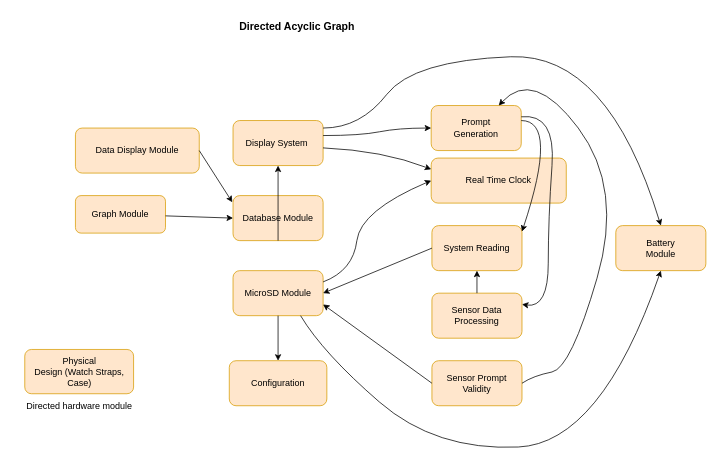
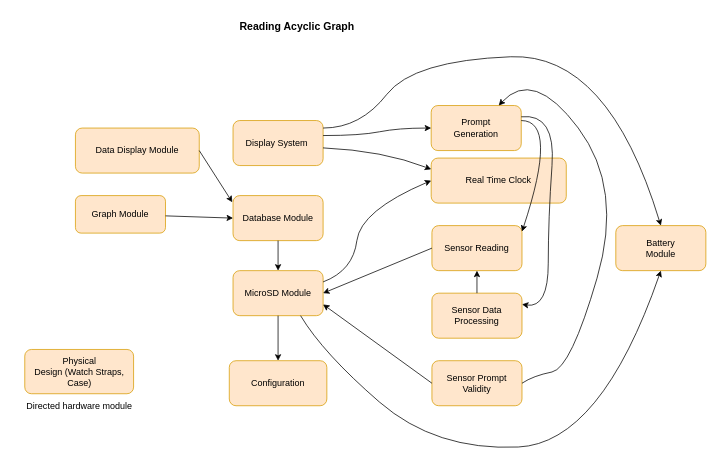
node "Directed Acyclic Graph": label "Directed Acyclic Graph" -> "Reading Acyclic Graph"
edge "Database Module" -> "Display System": now "Database Module" -> "MicroSD Module"
node "System Reading": label "System Reading" -> "Sensor Reading"
